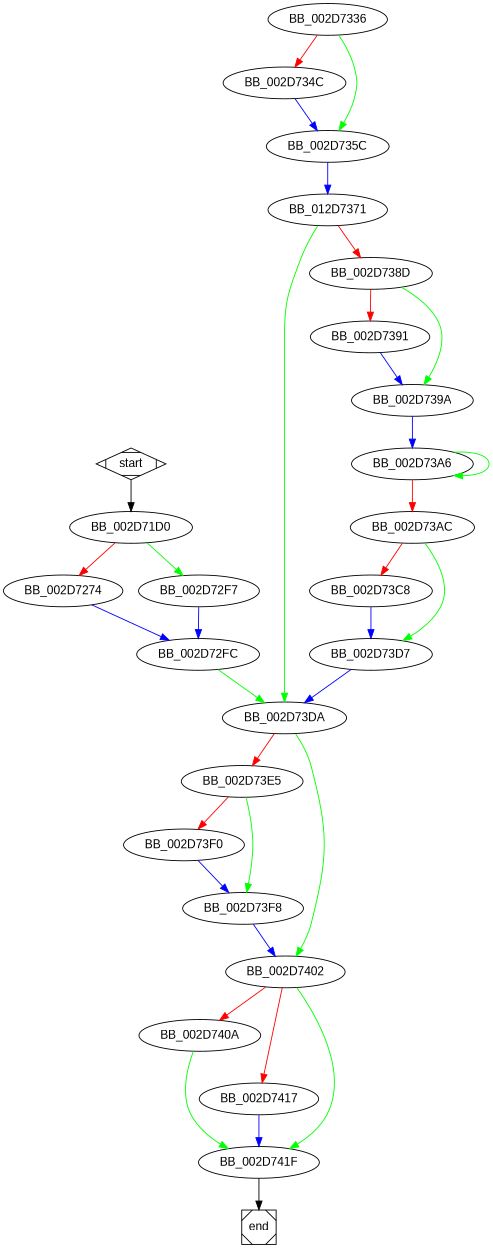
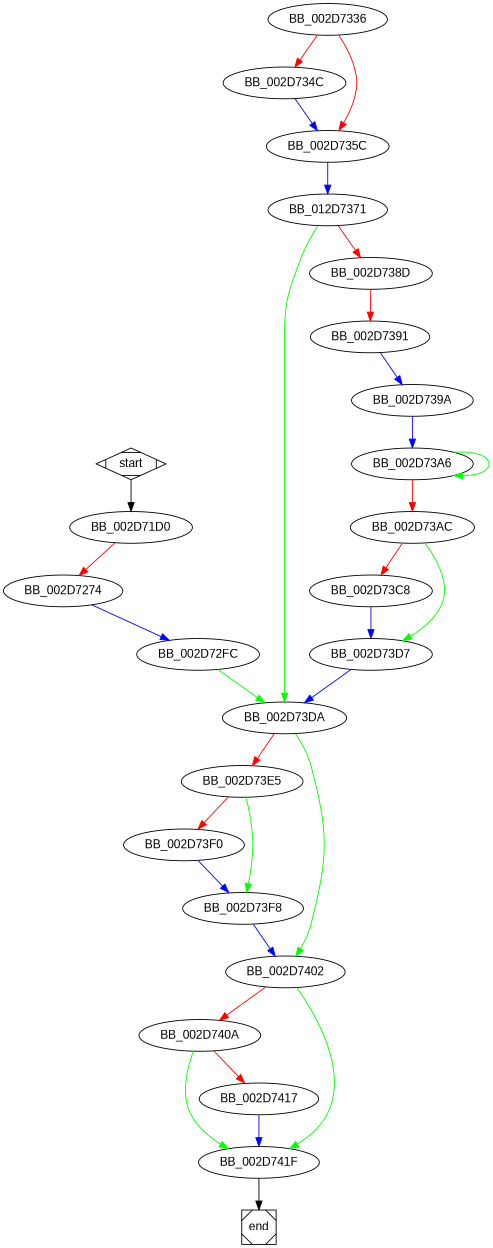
edge "BB_002D7336" -> "BB_002D735C": color green -> red
edge "BB_002D738D" -> "BB_002D739A": removed
node "BB_002D72F7": removed
edge "BB_002D7402" -> "BB_002D7417": now "BB_002D740A" -> "BB_002D7417"
